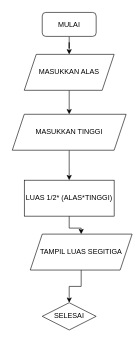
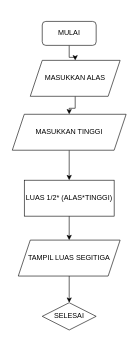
node "MULAI": moved (69, 24) -> (69, 33)
node "MASUKKAN ALAS": moved (69, 72) -> (75, 78)
node "TAMPIL LUAS SEGITIGA": moved (81, 252) -> (69, 258)
